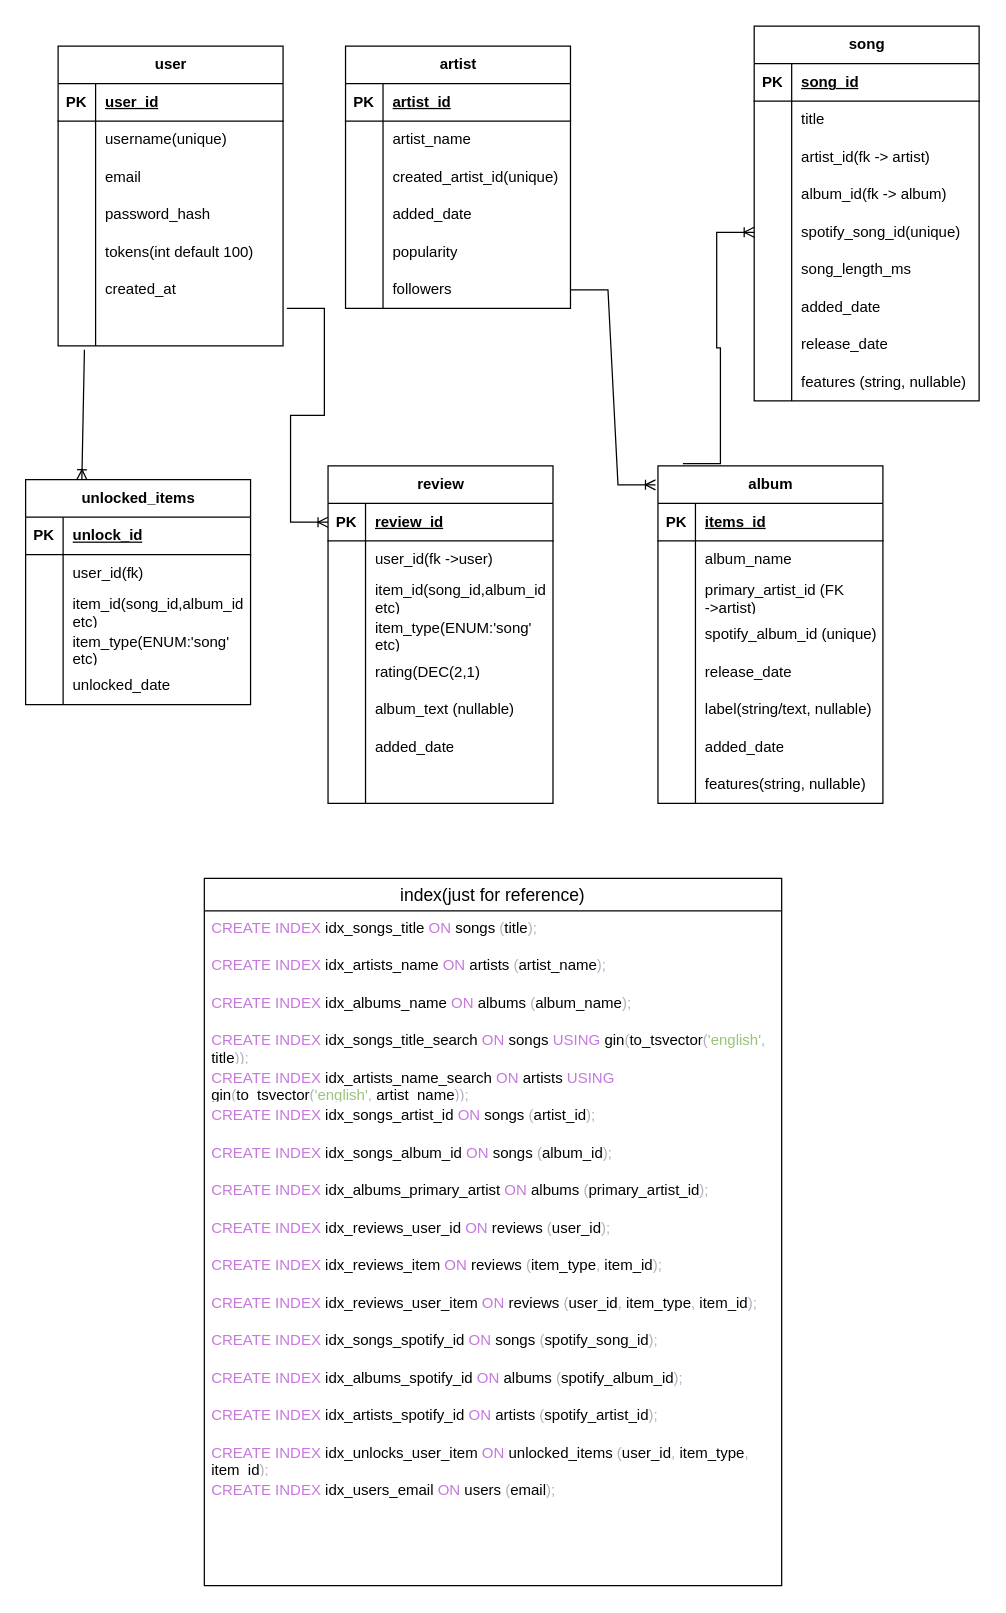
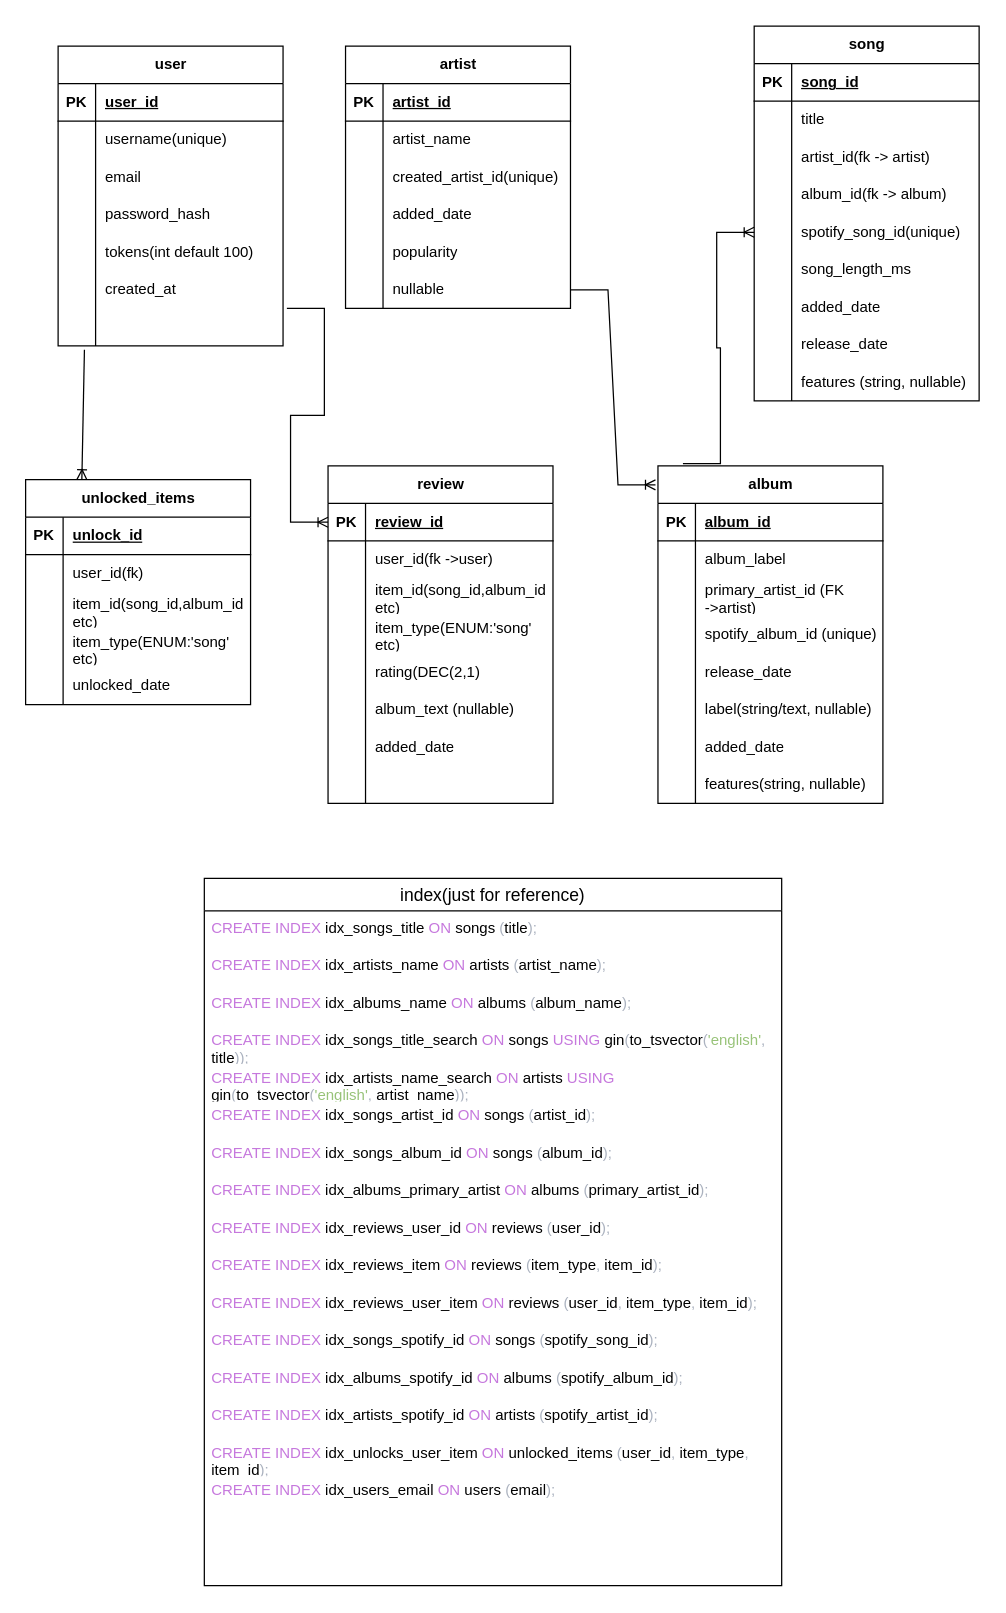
node "followers": label "followers" -> "nullable"
node "items_id": label "items_id" -> "album_id"
node "album_name": label "album_name" -> "album_label"
